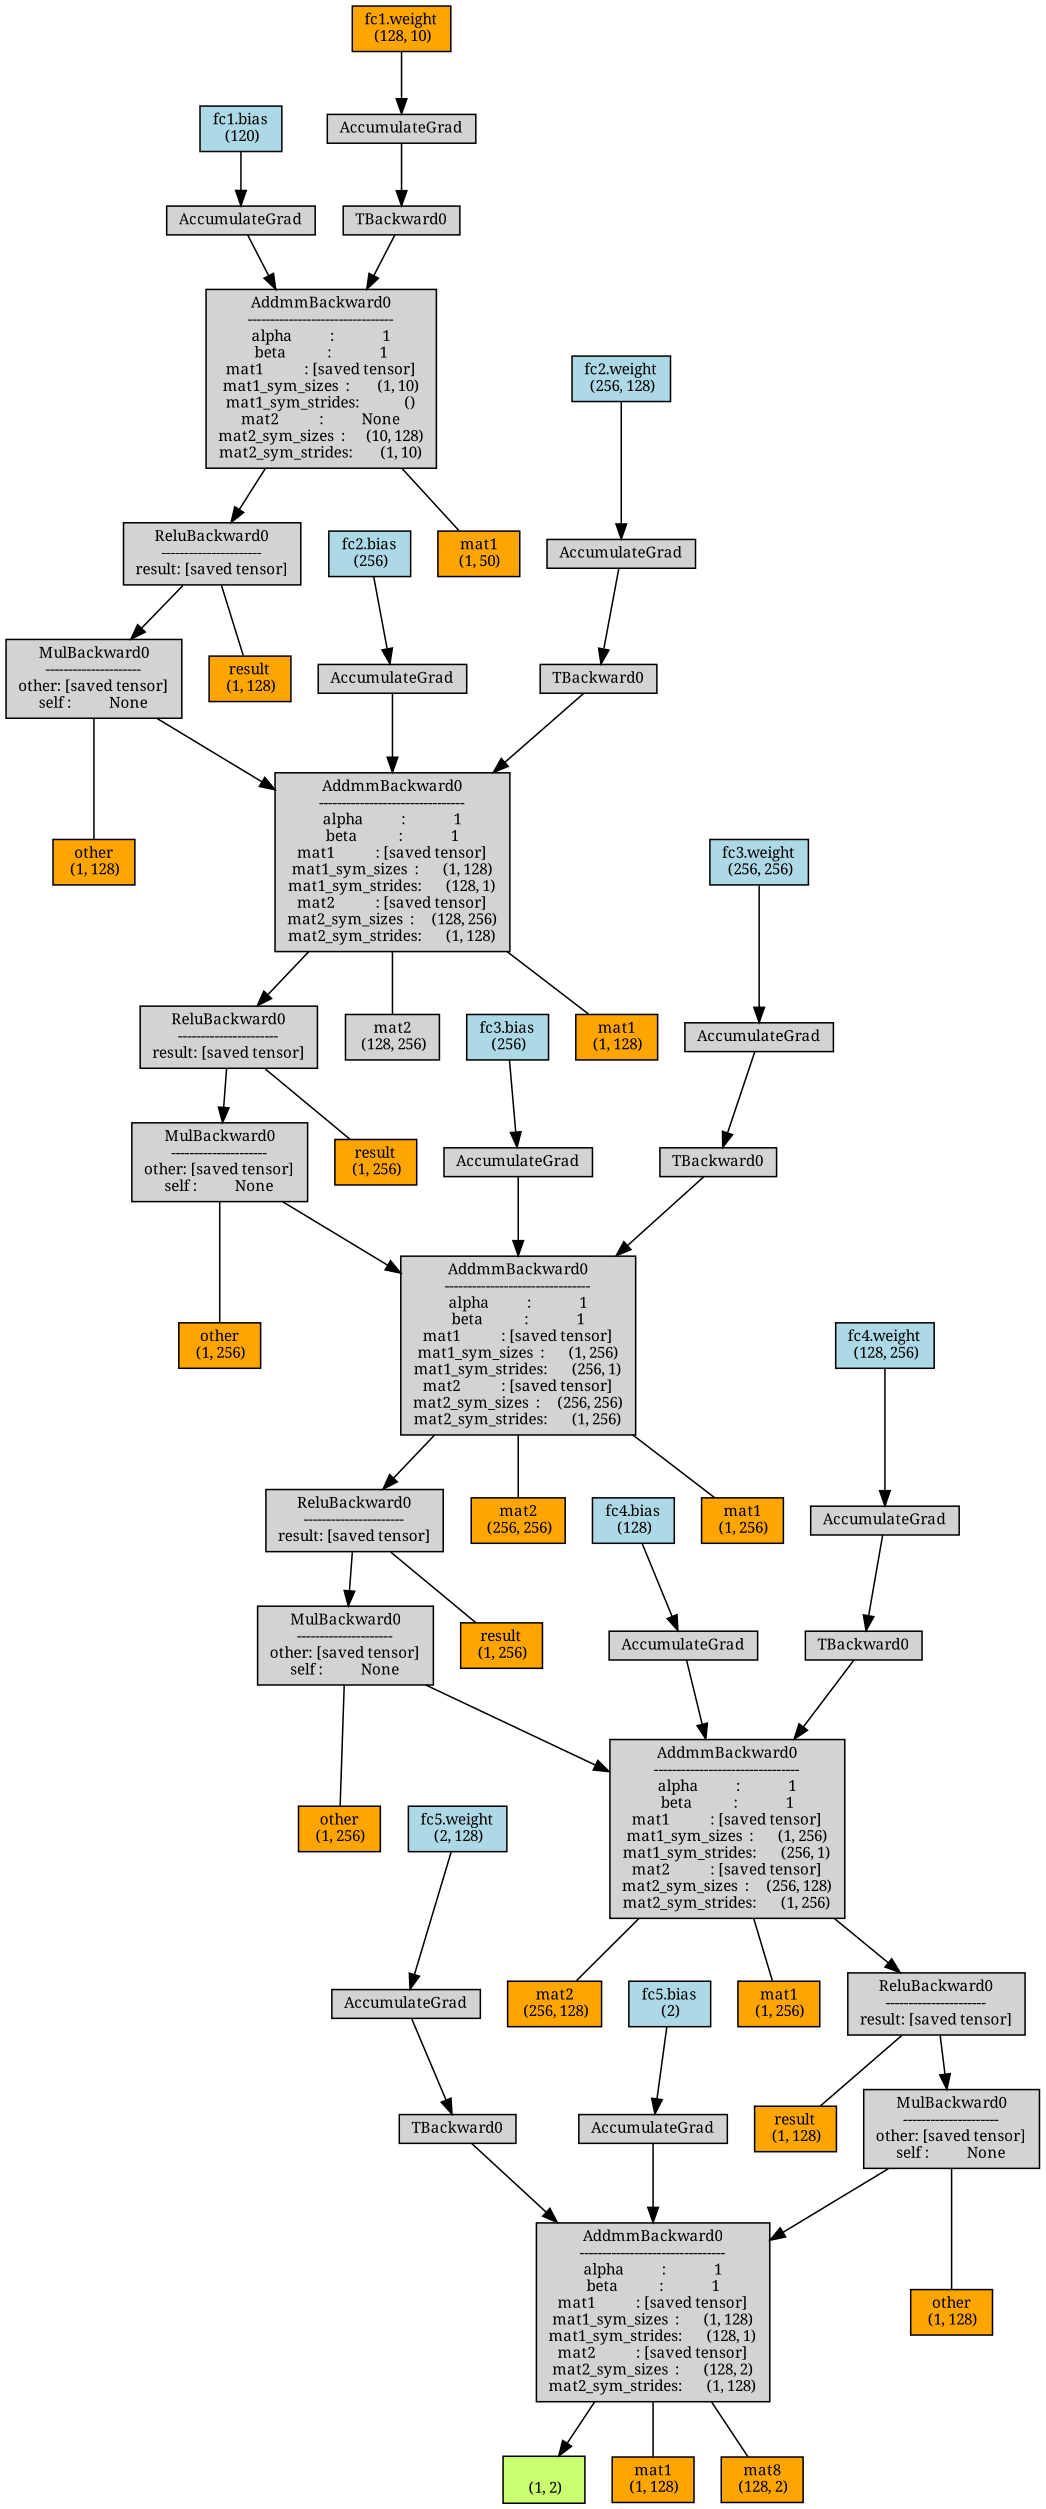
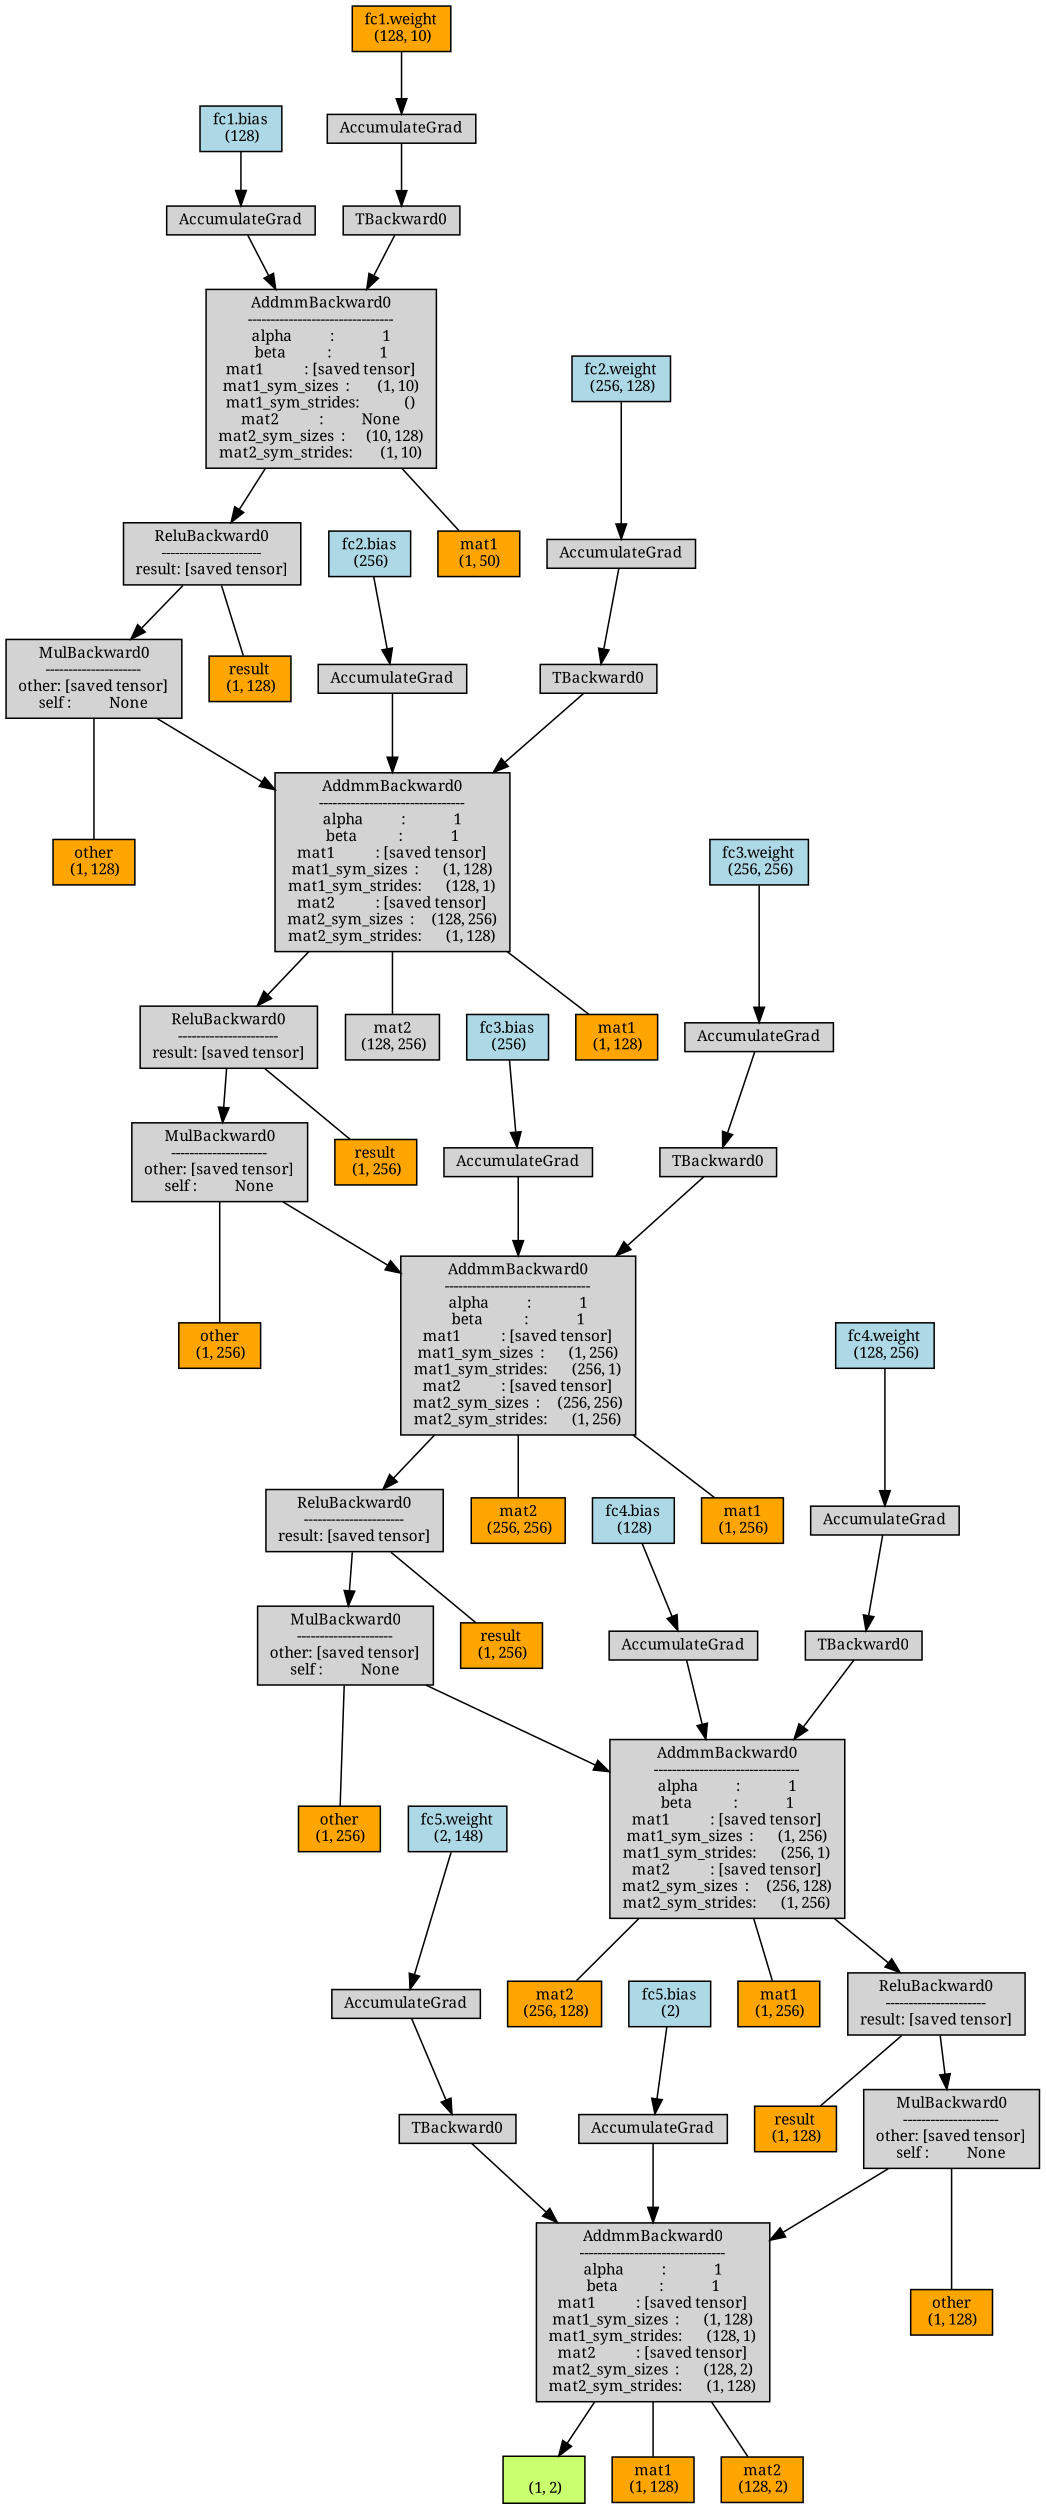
node "fc1.bias (120)": label "fc1.bias (120)" -> "fc1.bias (128)"
node "fc5.weight (2, 128)": label "fc5.weight (2, 128)" -> "fc5.weight (2, 148)"
node "mat8 (128, 2)": label "mat8 (128, 2)" -> "mat2 (128, 2)"
